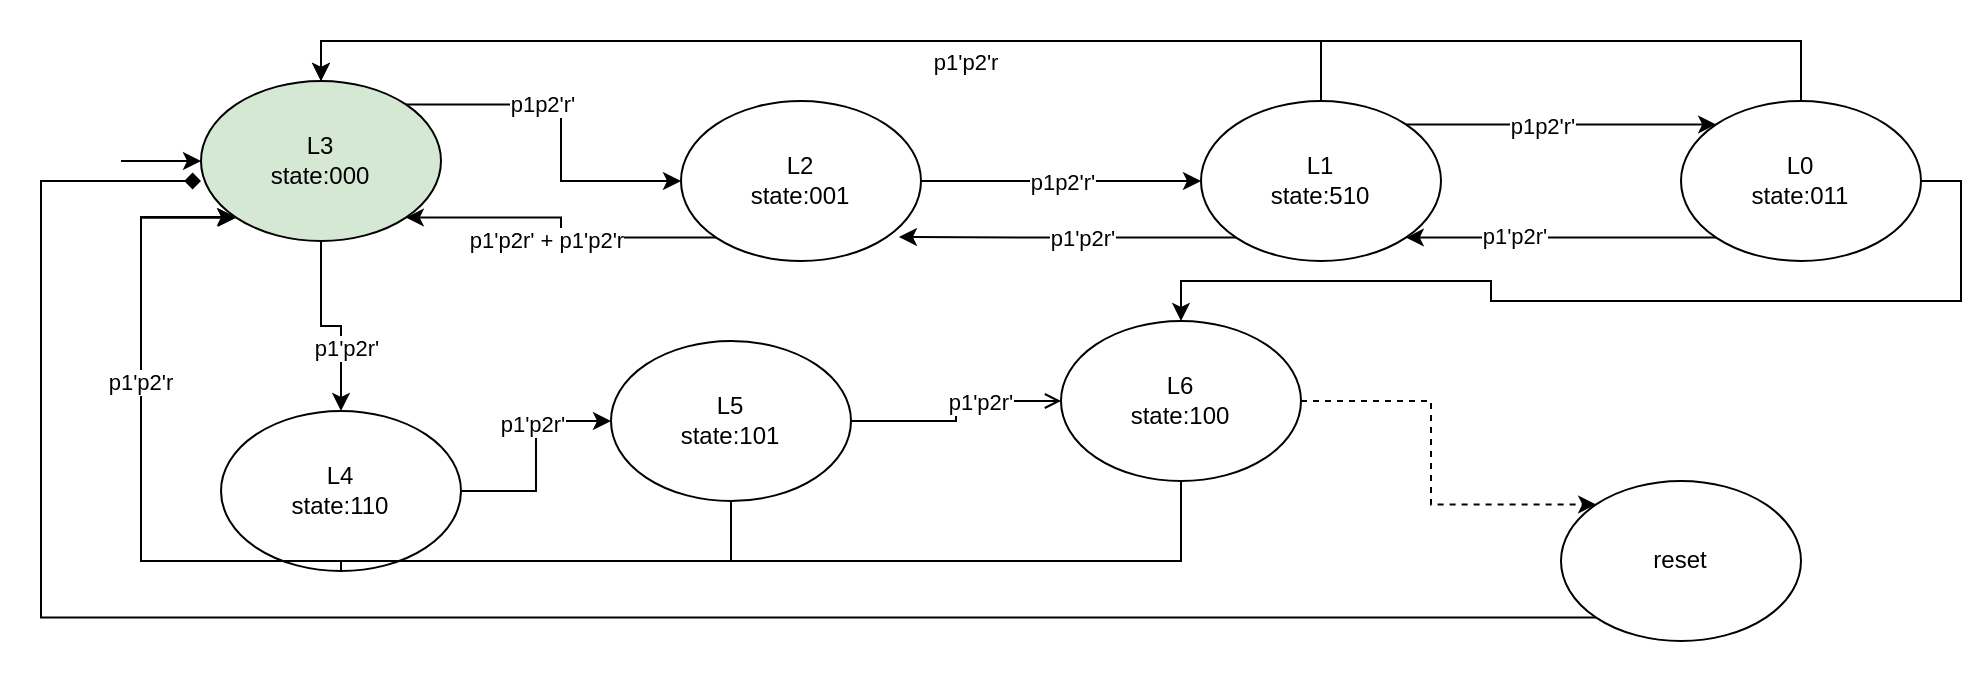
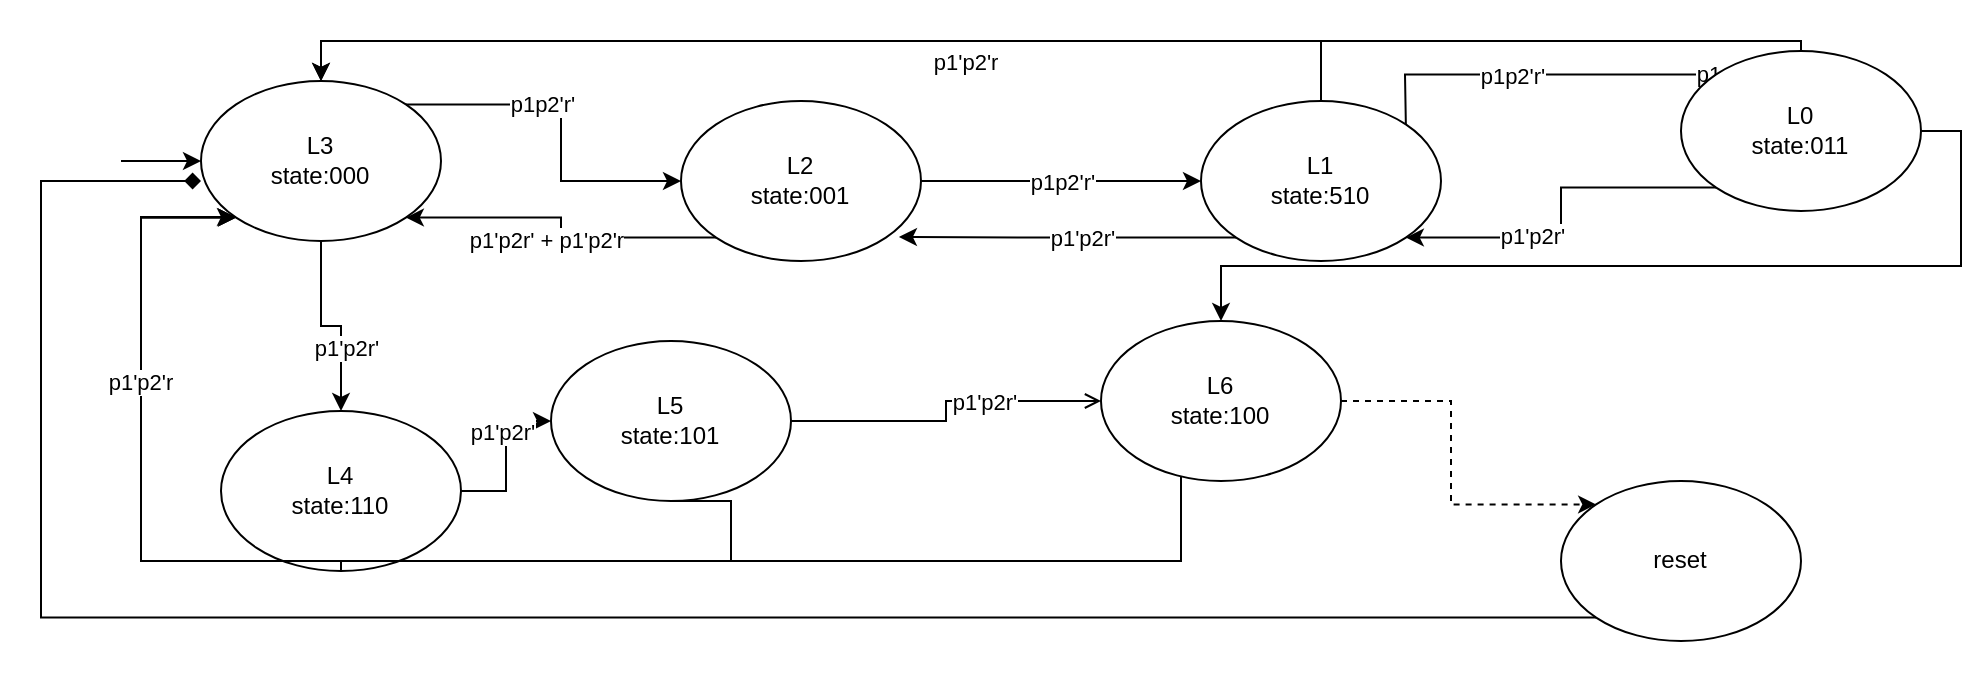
node "L3 state:000": fillcolor #d5e8d4 -> #ffffff
node "L0 state:011": moved (1801, 181) -> (1801, 131)
node "L6 state:100": moved (1181, 401) -> (1221, 401)
node "L5 state:101": moved (731, 421) -> (671, 421)
